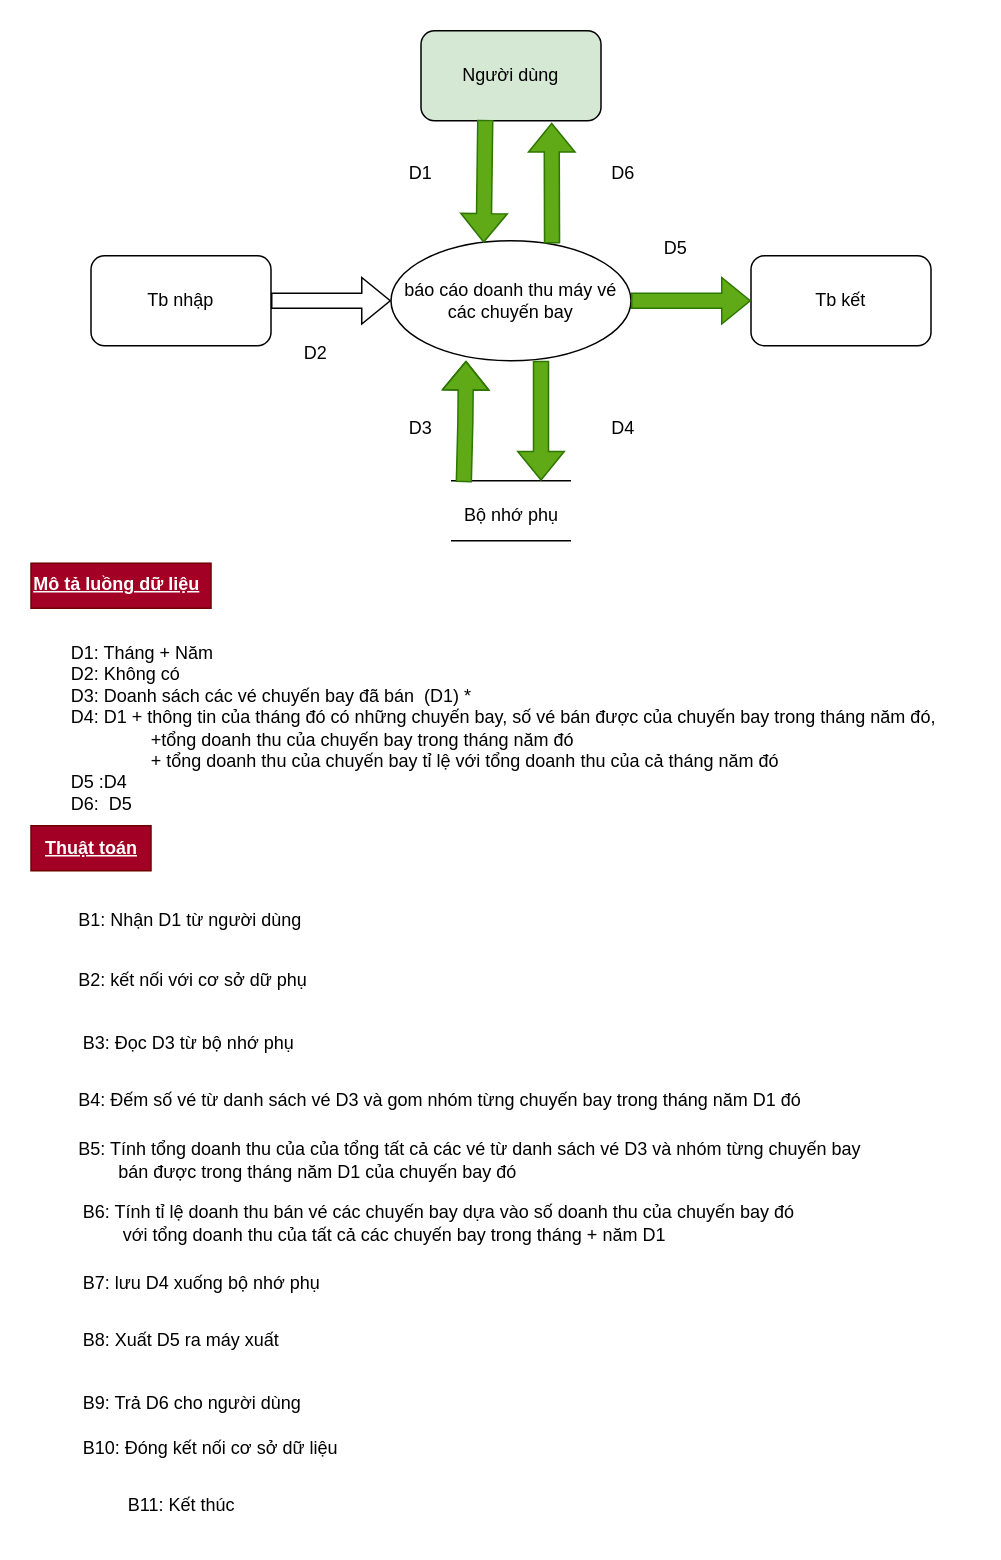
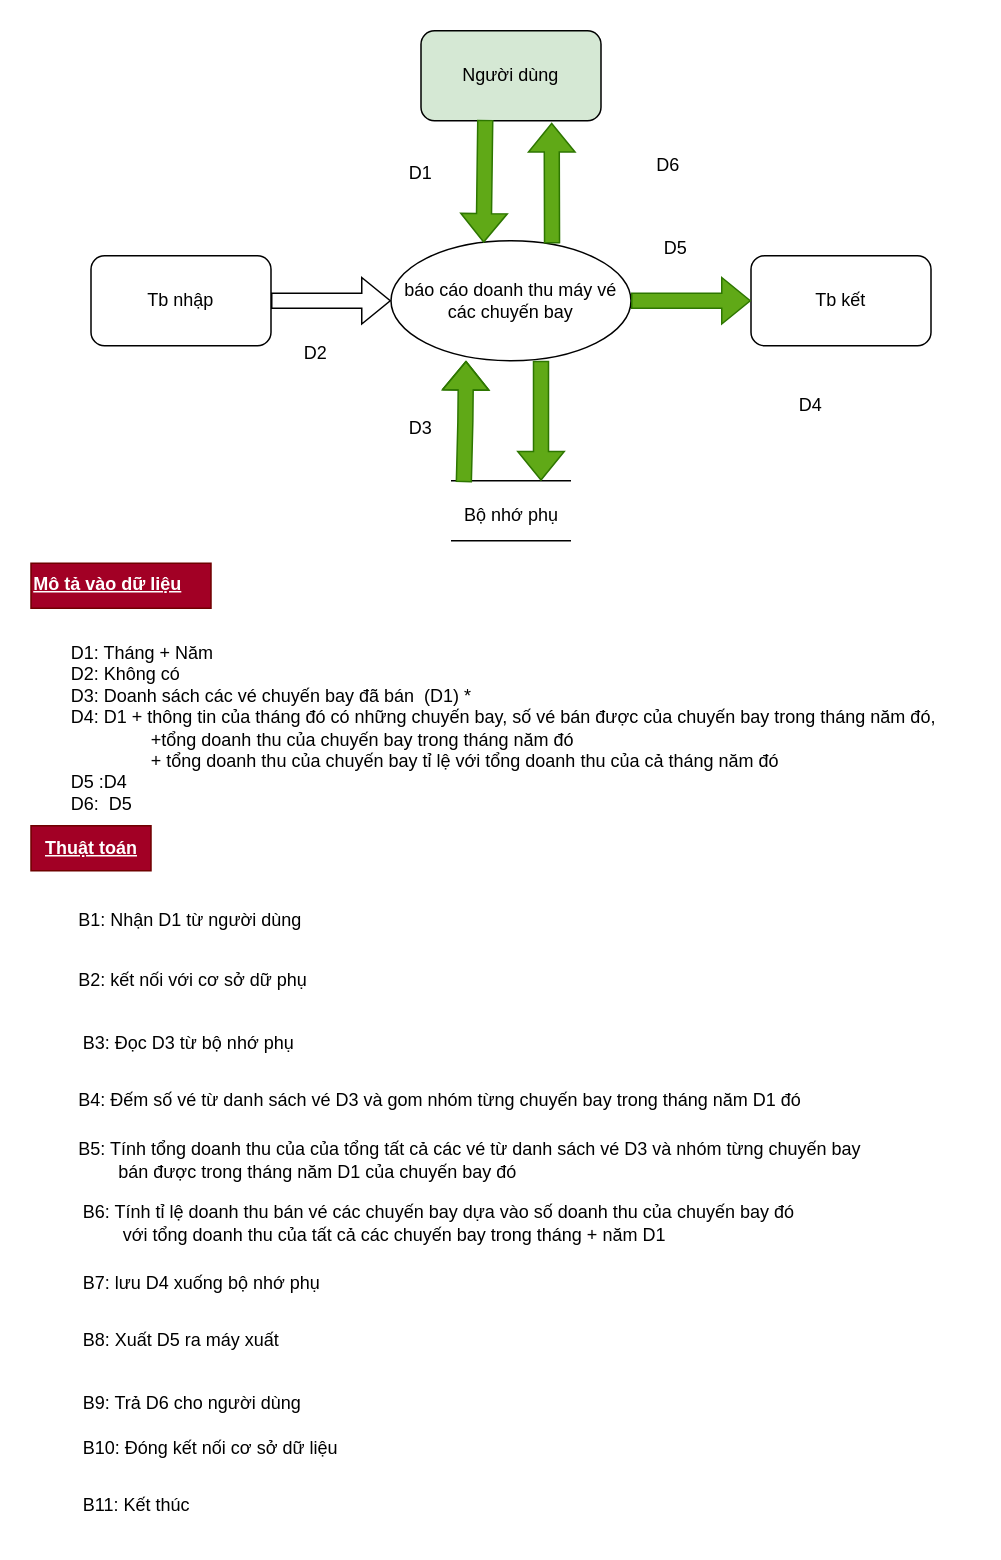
node "D6": moved (623, 173) -> (668, 166)
node "D4": moved (623, 428) -> (811, 406)
node "Mô tả luồng dữ liệu": label "Mô tả luồng dữ liệu" -> "Mô tả vào dữ liệu"
node "B11: Kết thúc": moved (192, 1505) -> (147, 1505)
